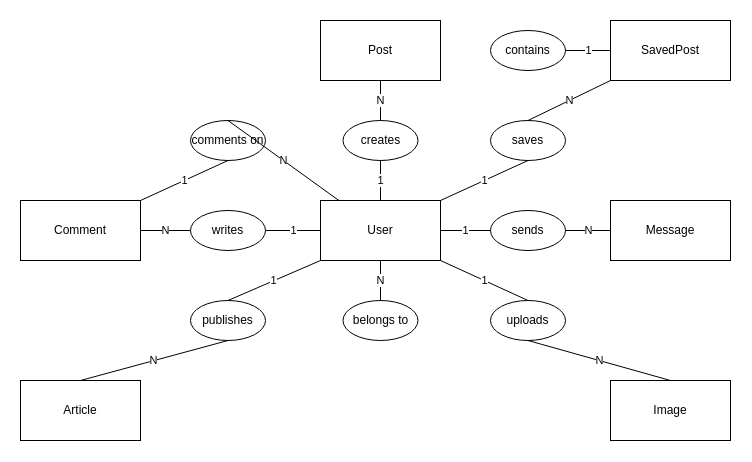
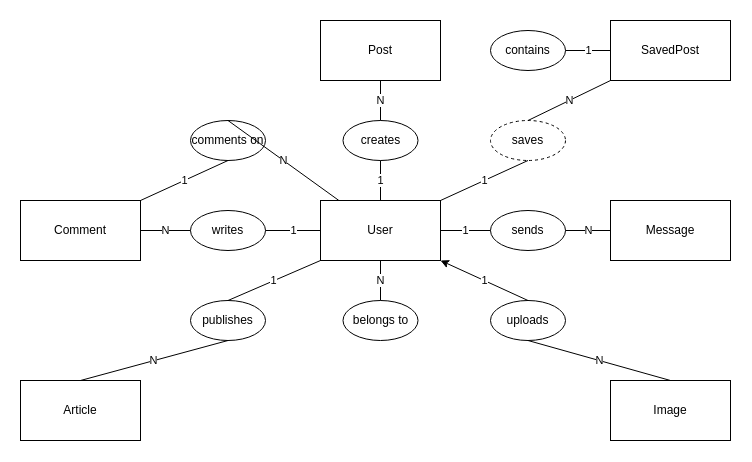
node "saves": style solid -> dashed
edge "User" -- "uploads": arrowhead none -> classic
